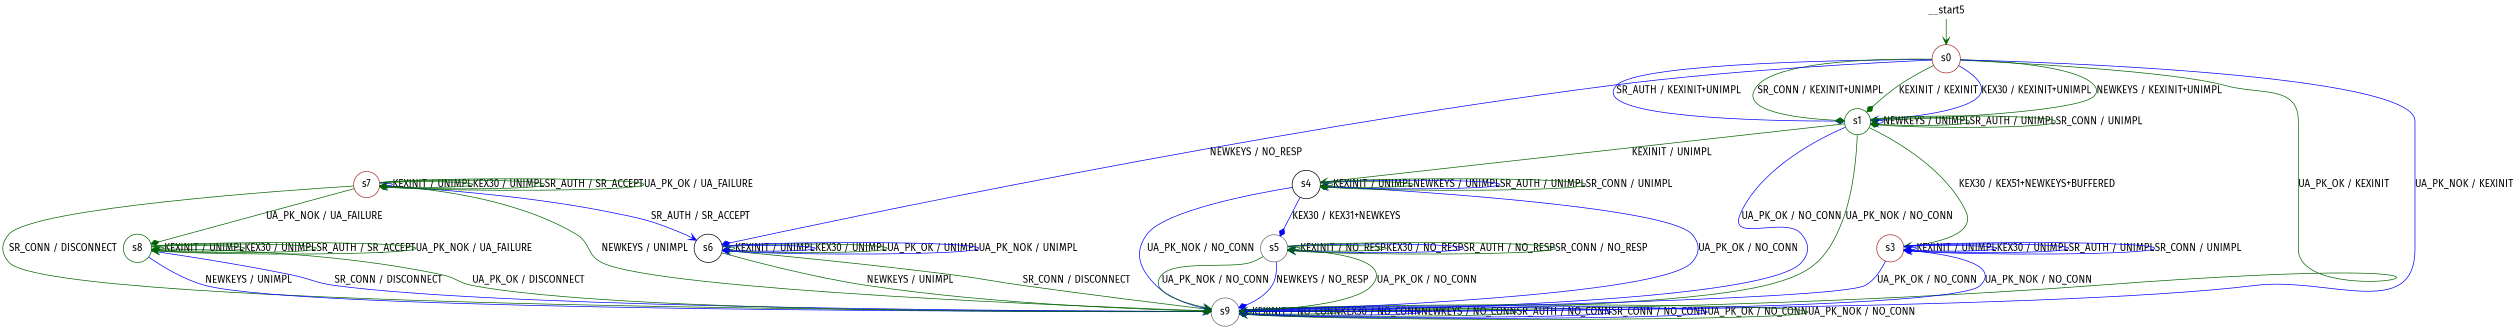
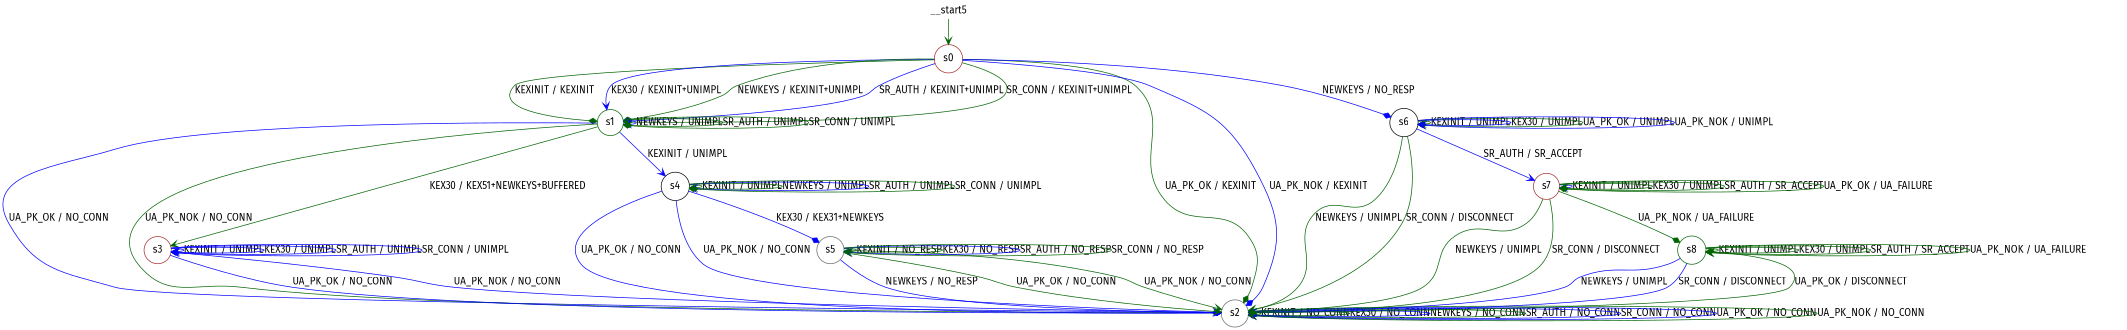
edge "s1" -> "s4": color darkgreen -> blue
edge "s7" -> "s6": reversed
node "s9": label "s9" -> "s2"
